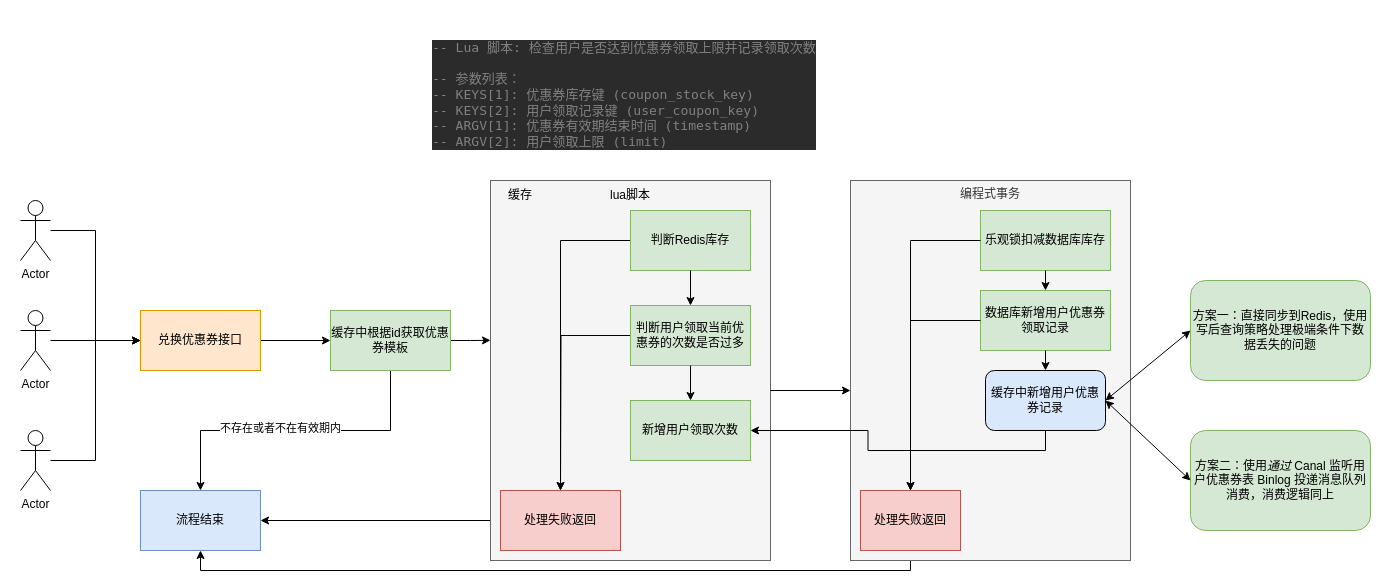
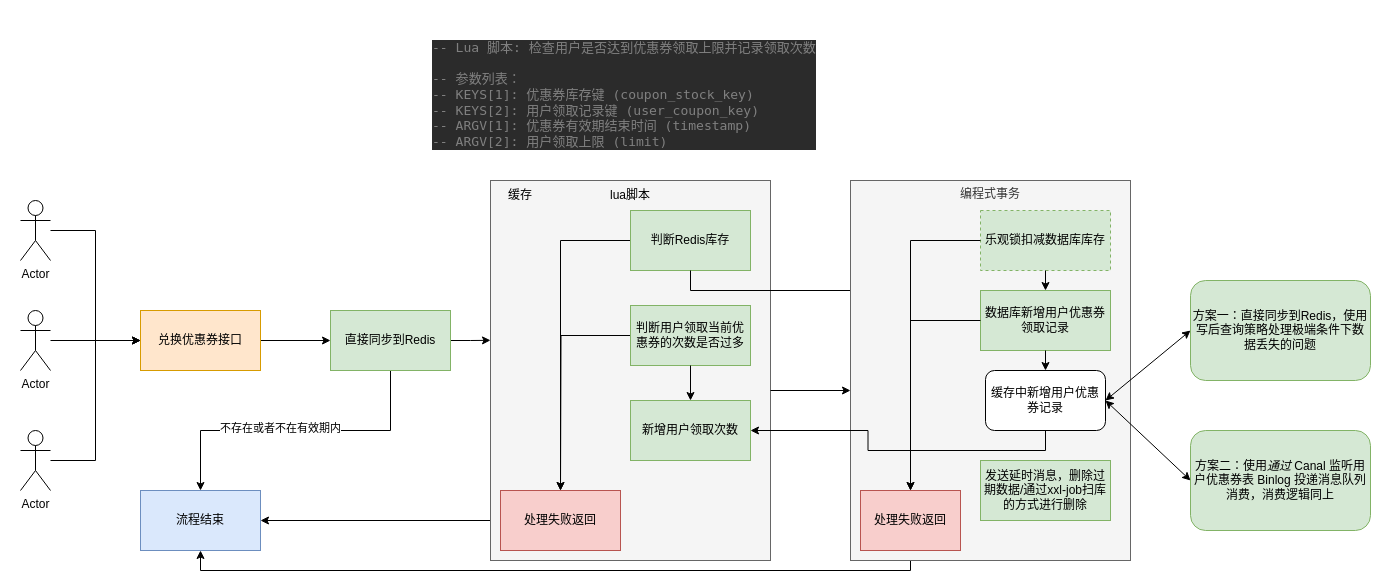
node "乐观锁扣减数据库库存": style solid -> dashed
edge "判断Redis库存" -> "判断用户领取当前优惠券的次数是否过多": now "判断Redis库存" -> "乐观锁扣减数据库库存"
node "缓存中根据id获取优惠券模板": label "缓存中根据id获取优惠券模板" -> "直接同步到Redis"
node "缓存中新增用户优惠券记录": fillcolor #dae8fc -> #ffffff
node "发送延时消息，删除过期数据/通过xxl-job扫库的方式进行删除": added
